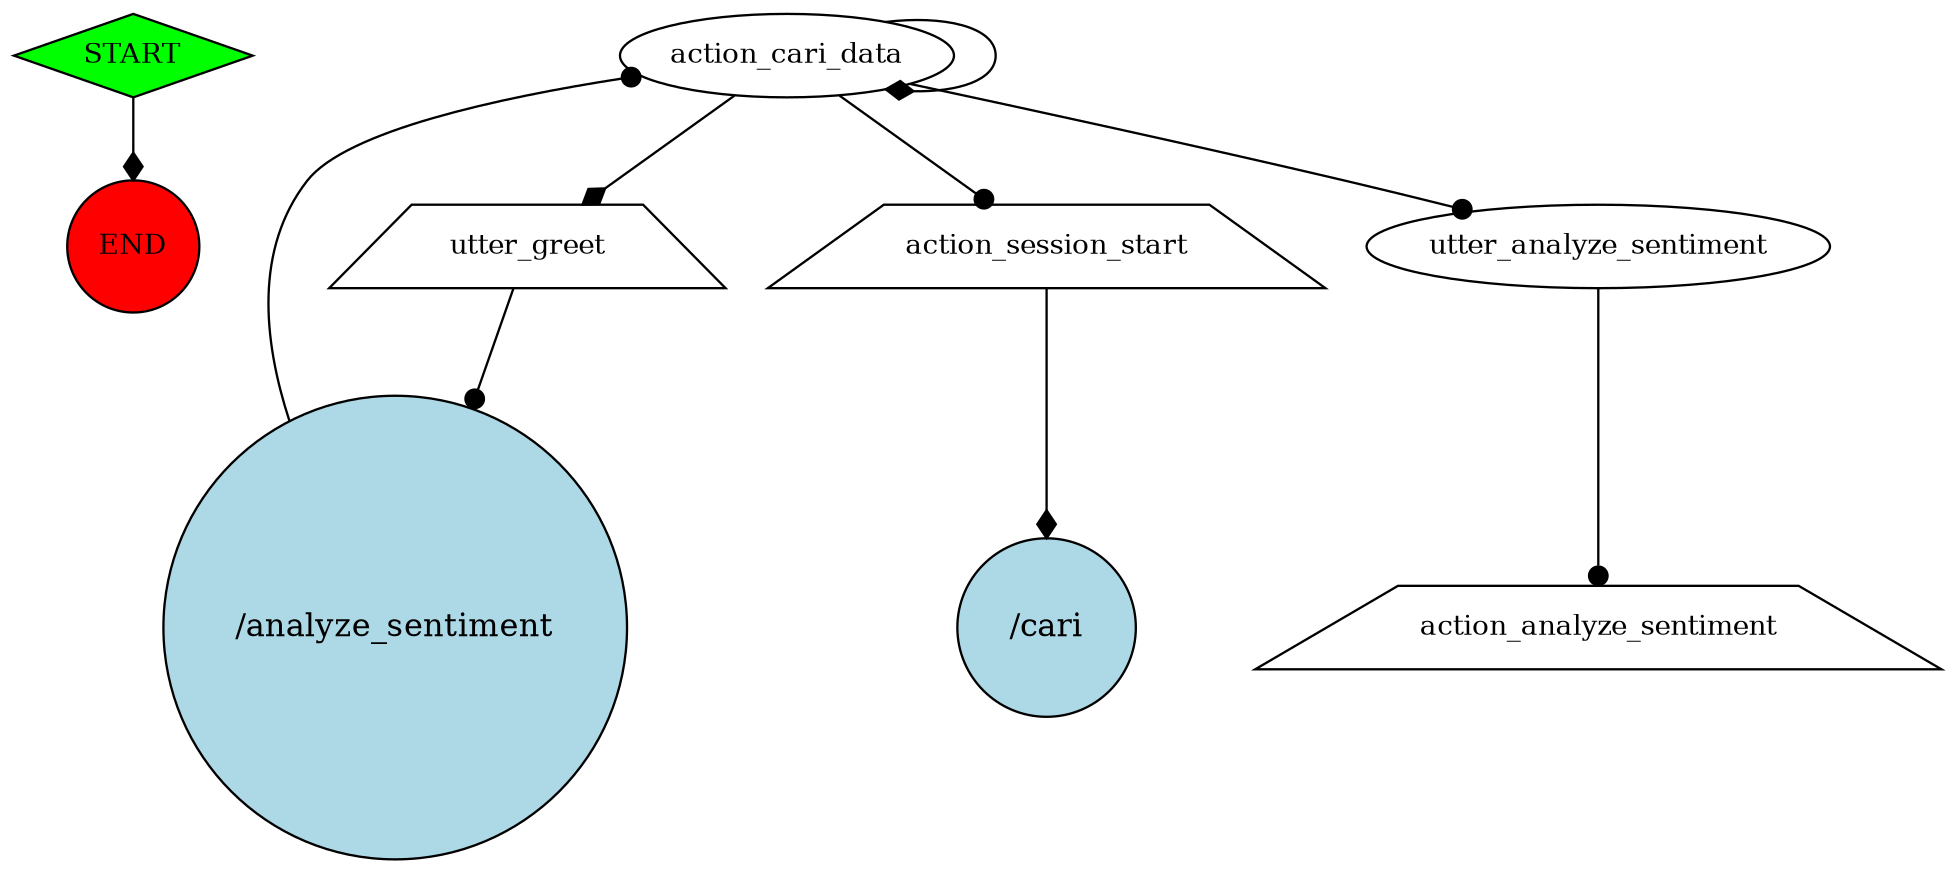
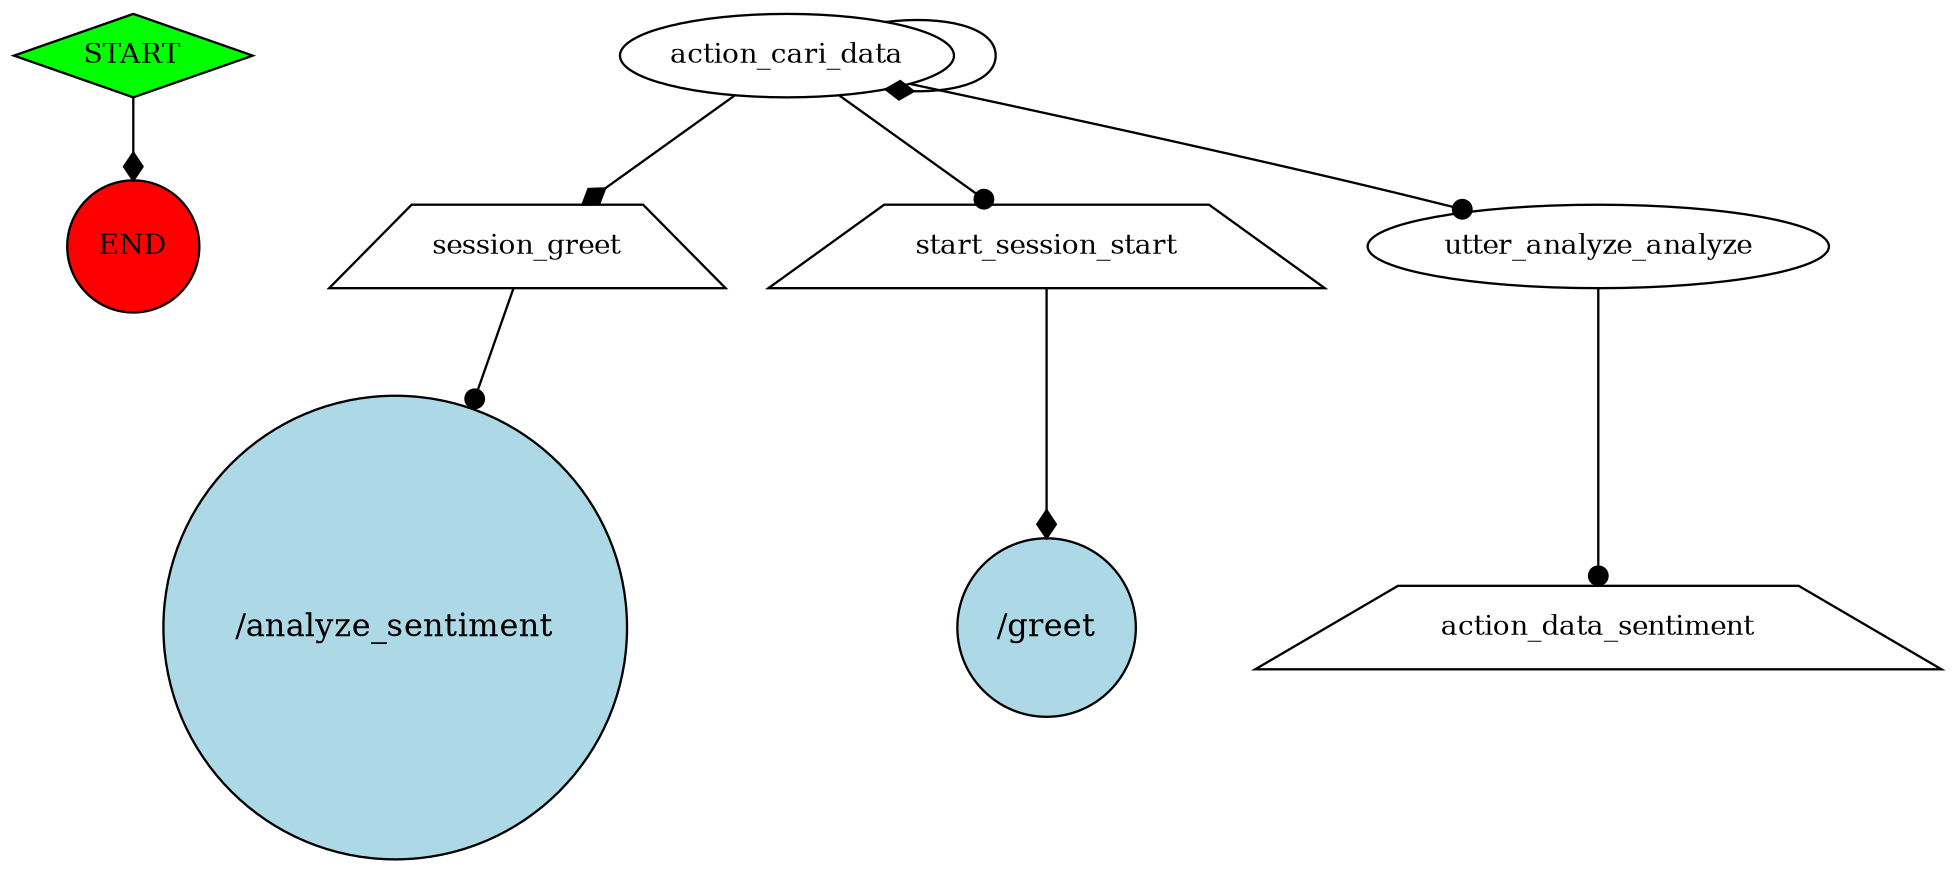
edge "/analyze_sentiment" -> "action_cari_data": removed
node "utter_greet": label "utter_greet" -> "session_greet"
node "action_session_start": label "action_session_start" -> "start_session_start"
node "utter_analyze_sentiment": label "utter_analyze_sentiment" -> "utter_analyze_analyze"
node "/cari": label "/cari" -> "/greet"
node "action_analyze_sentiment": label "action_analyze_sentiment" -> "action_data_sentiment"
